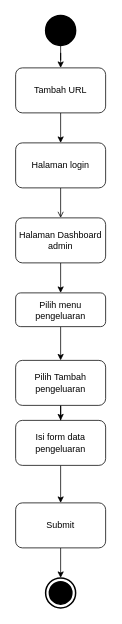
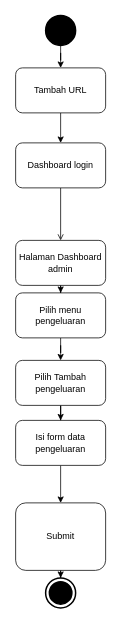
node "Halaman login": label "Halaman login" -> "Dashboard login"
node "Halaman Dashboard admin": moved (60, 240) -> (60, 263)
node "Pilih menu pengeluaran": size 90x34 -> 90x45
node "Submit": size 90x45 -> 90x68
